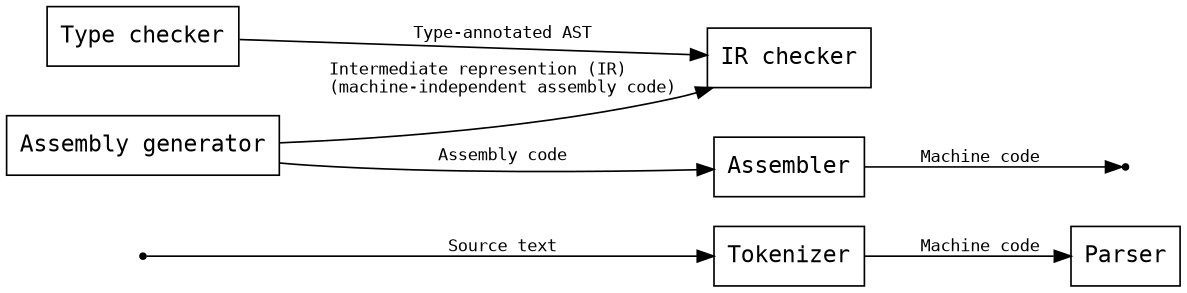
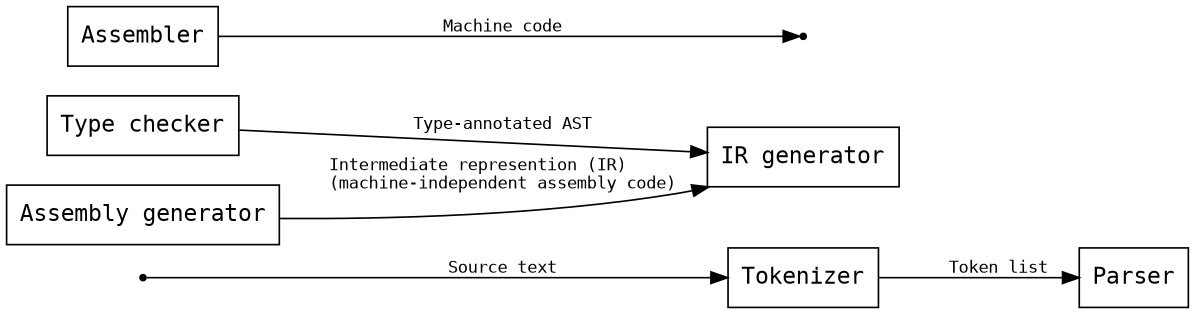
node "IR checker": label "IR checker" -> "IR generator"
edge "Assembly generator" -> "Assembler": removed, label "Assembly code"
edge "Tokenizer" -> "Parser": label "  Machine code" -> "  Token list"
